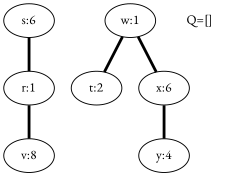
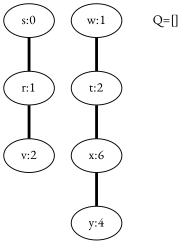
node "s:6": label "s:6" -> "s:0"
edge "w:1" -- "x:6": now "t:2" -- "x:6"
node "v:8": label "v:8" -> "v:2"
